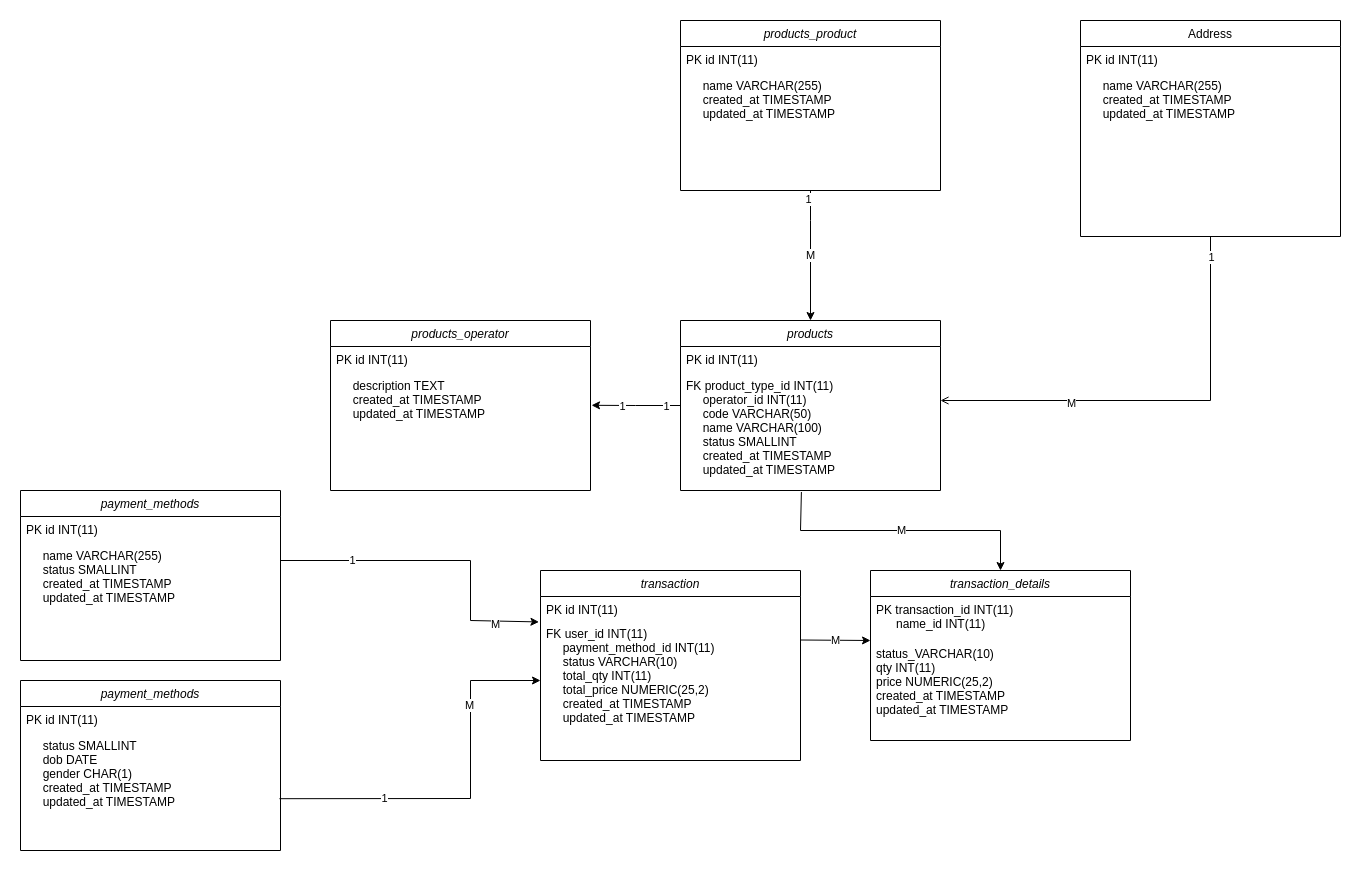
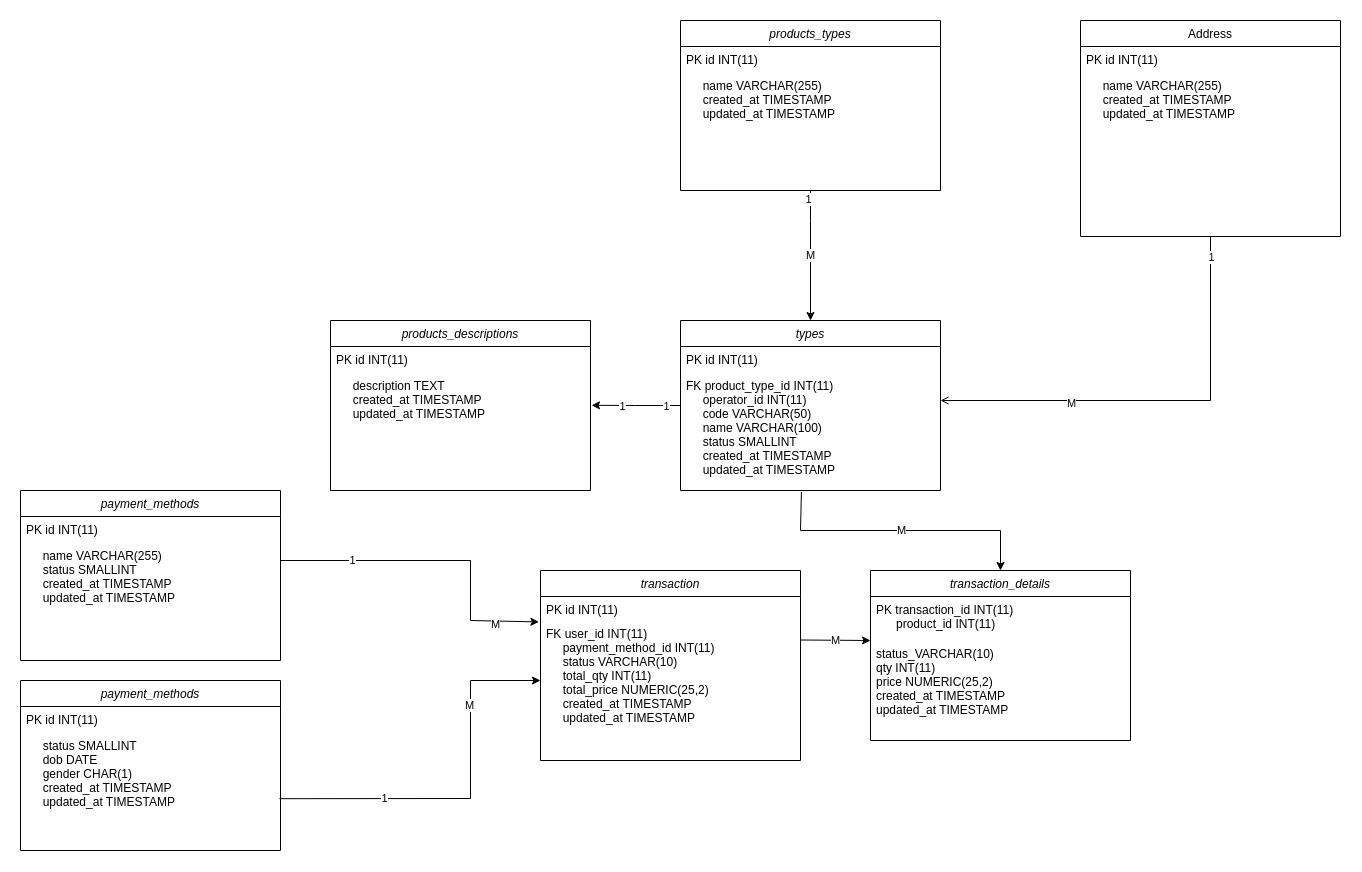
node "products_product": label "products_product" -> "products_types"
node "products_operator": label "products_operator" -> "products_descriptions"
node "products": label "products" -> "types"
node "PK transaction_id INT(11) name_id INT(11)": label "PK transaction_id INT(11) name_id INT(11)" -> "PK transaction_id INT(11) product_id INT(11)"
